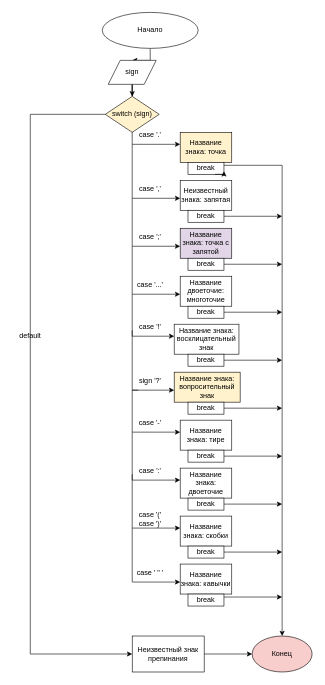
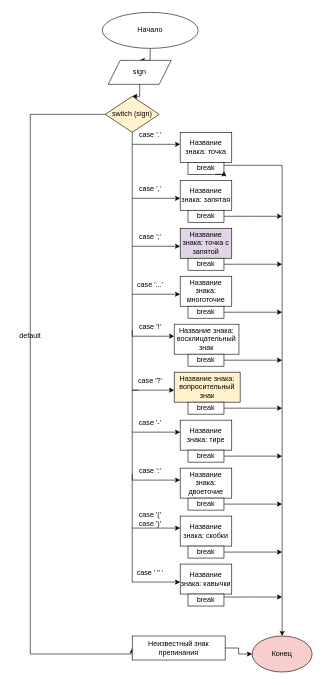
node "sign": size 48x24 -> 63x24
node "Название знака: точка": fillcolor #fff2cc -> #ffffff
node "Неизвестный знака: запятая": label "Неизвестный знака: запятая" -> "Название знака: запятая"
node "Название двоеточие: многоточие": label "Название двоеточие: многоточие" -> "Название знака: многоточие"
node "sign '?'": label "sign '?'" -> "case '?'"
node "Неизвестный знак препинания": size 72x36 -> 93x24
